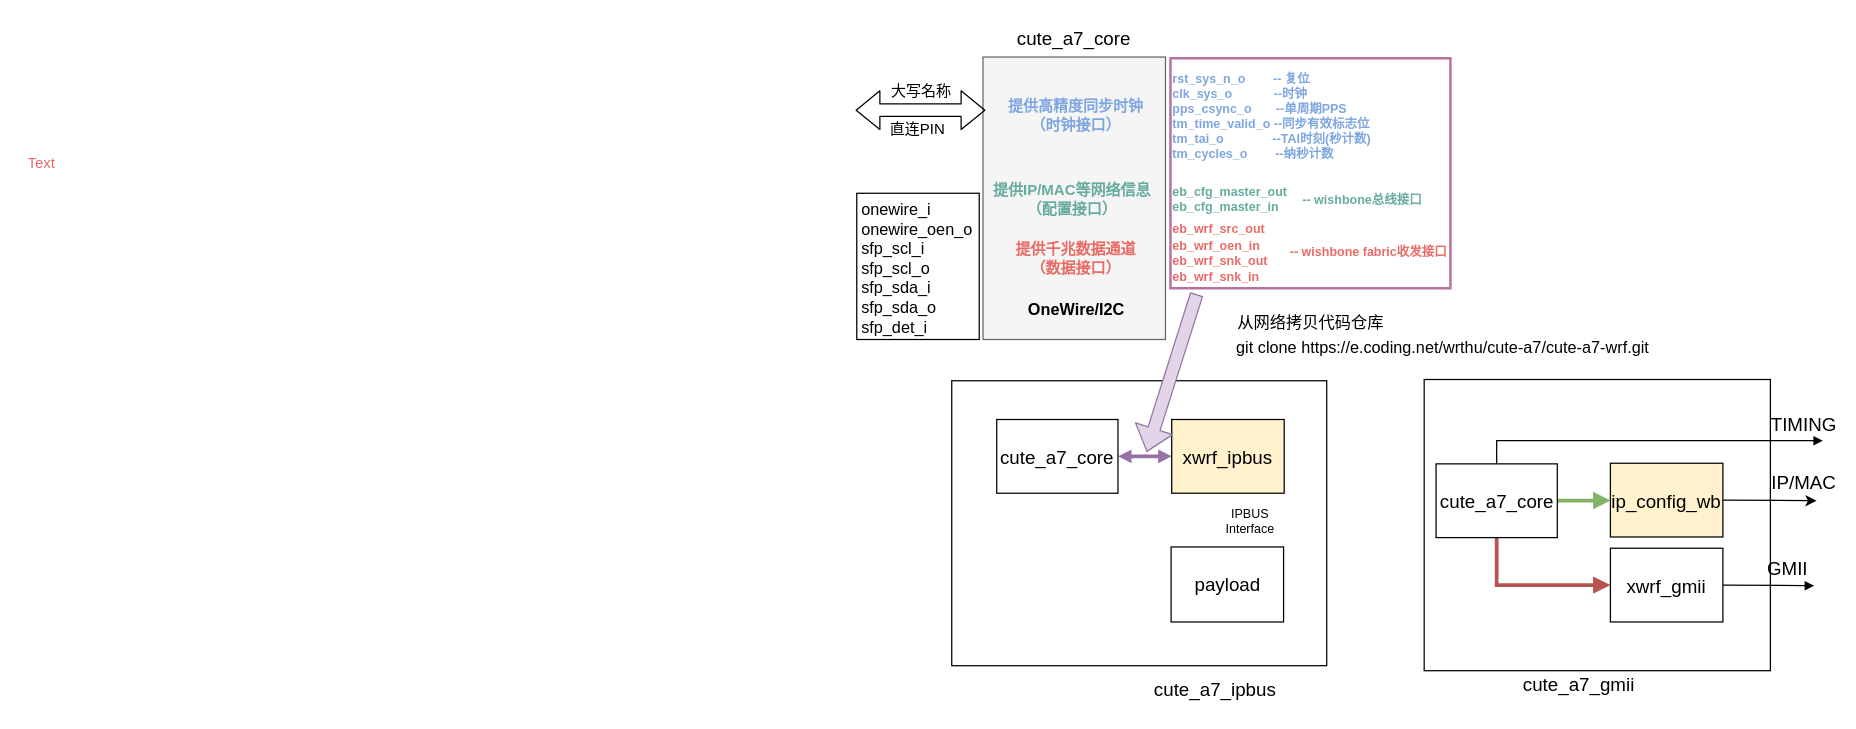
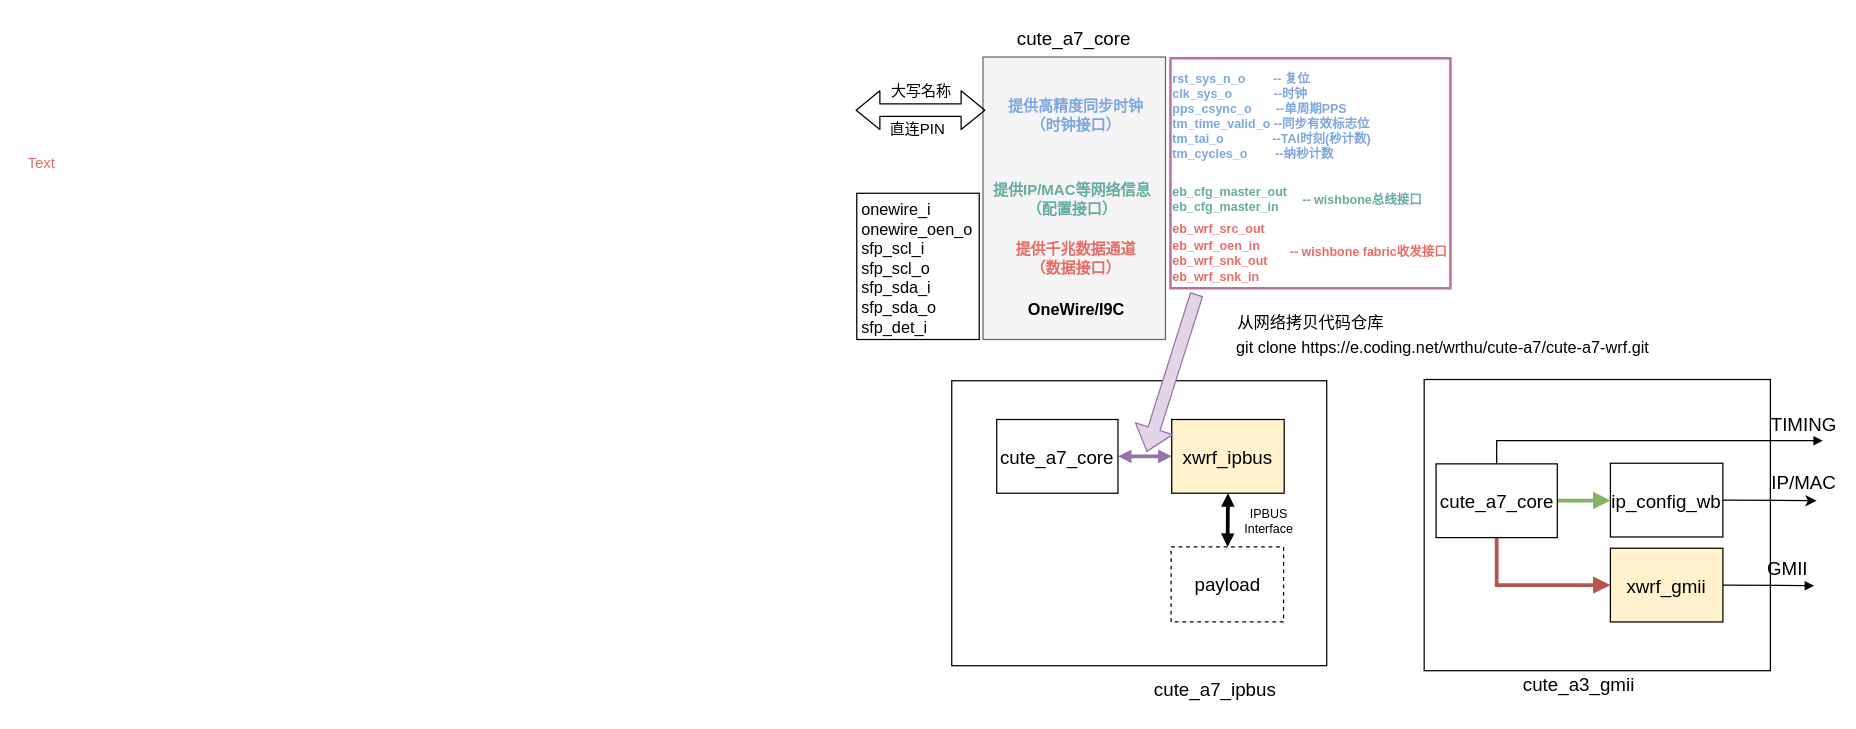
node "OneWire/I2C": label "OneWire/I2C" -> "OneWire/I9C"
node "ip_config_wb": fillcolor #fff2cc -> #ffffff
edge "xwrf_ipbus" -- "payload": added
node "IPBUS Interface": moved (1250, 520) -> (1269, 520)
node "payload": style solid -> dashed
node "xwrf_gmii": fillcolor #ffffff -> #fff2cc
node "cute_a7_gmii": label "cute_a7_gmii" -> "cute_a3_gmii"
